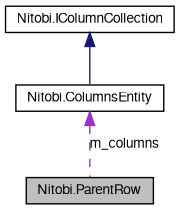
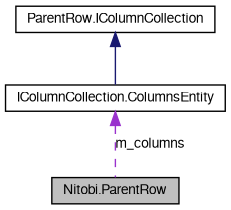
node "Nitobi.IColumnCollection": label "Nitobi.IColumnCollection" -> "ParentRow.IColumnCollection"
node "Nitobi.ColumnsEntity": label "Nitobi.ColumnsEntity" -> "IColumnCollection.ColumnsEntity"
